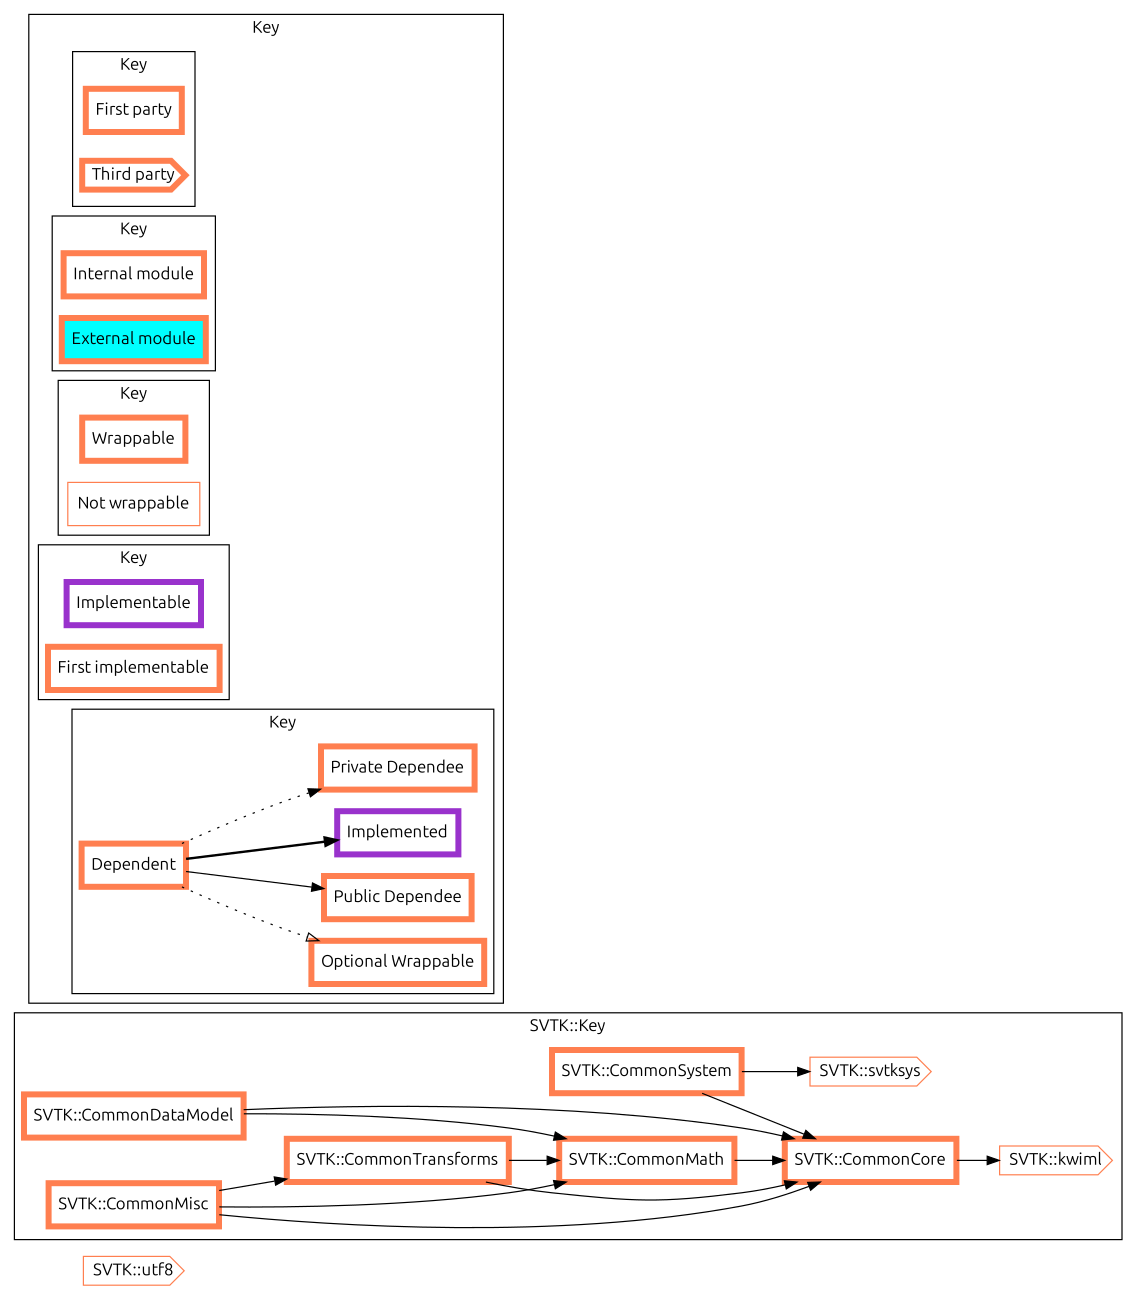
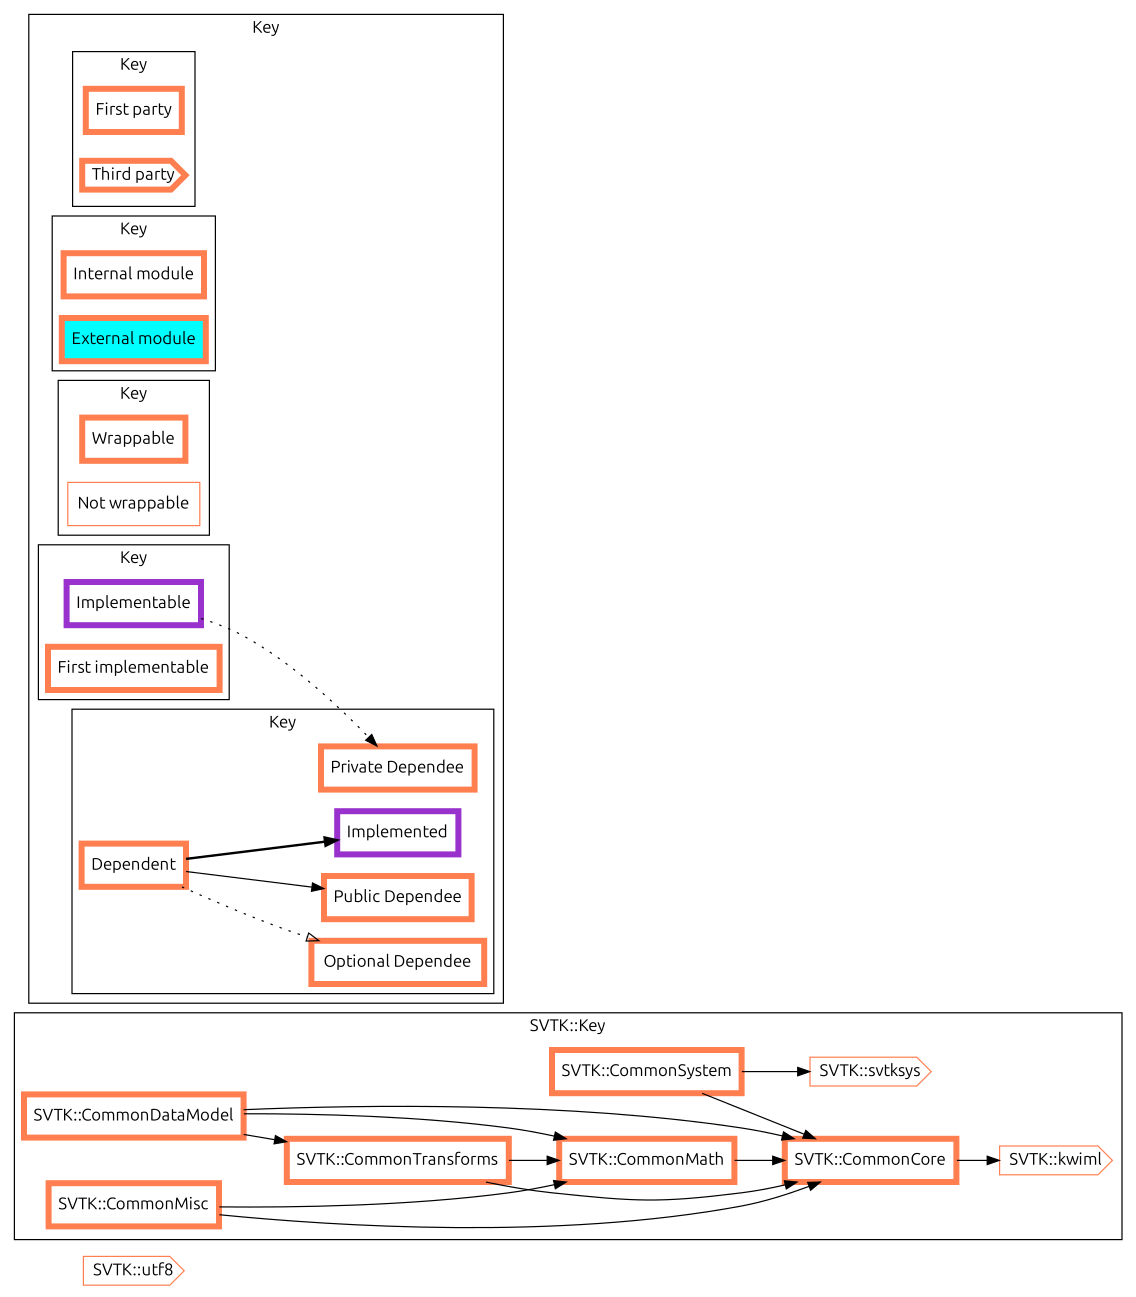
edge "Dependent" -> "Private Dependee": now "Implementable" -> "Private Dependee"
node "Optional Wrappable": label "Optional Wrappable" -> "Optional Dependee"
edge "SVTK::CommonMisc" -> "SVTK::CommonTransforms": now "SVTK::CommonDataModel" -> "SVTK::CommonTransforms"
